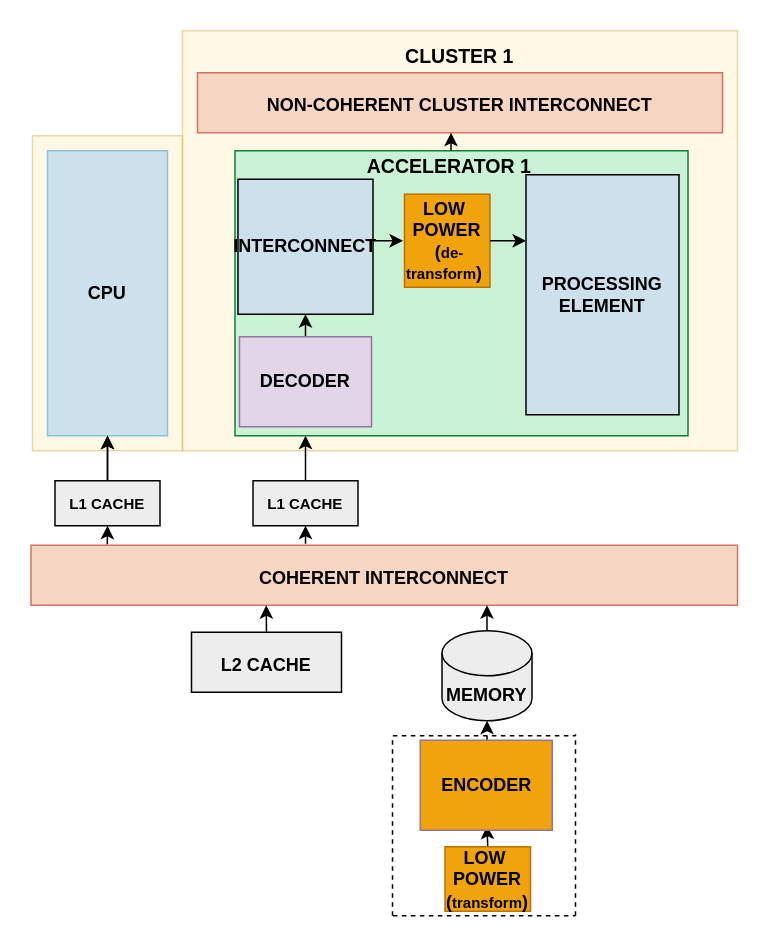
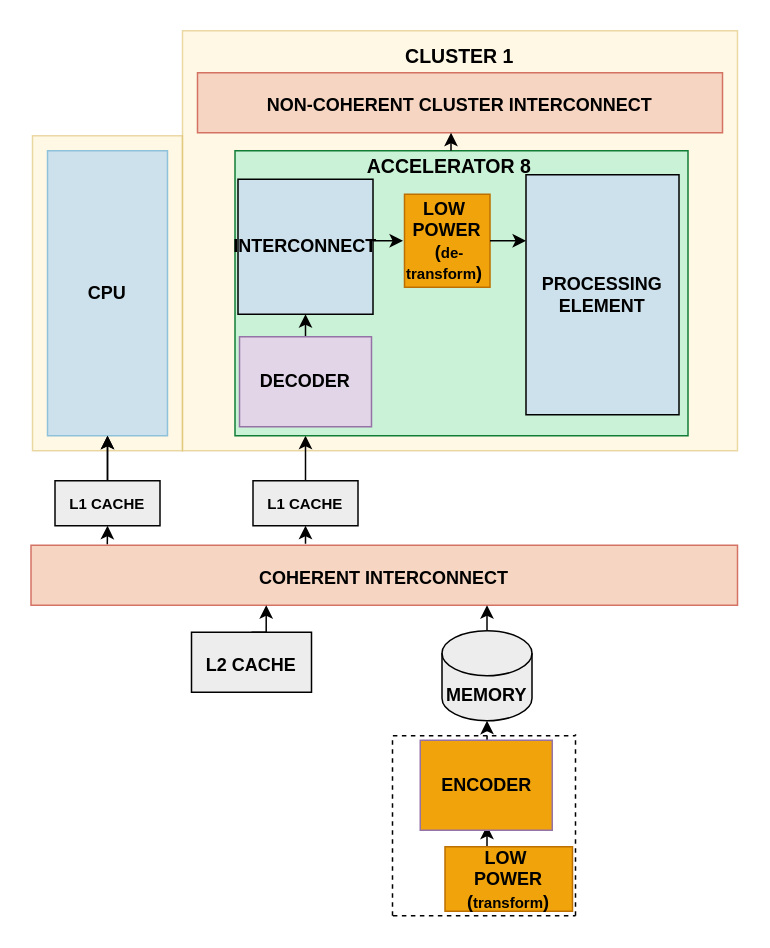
node "ACCELERATOR 1": label "ACCELERATOR 1" -> "ACCELERATOR 8"
node "L2 CACHE": size 150x60 -> 120x60
node "LOW POWER (transform)": size 86x65 -> 128x65
